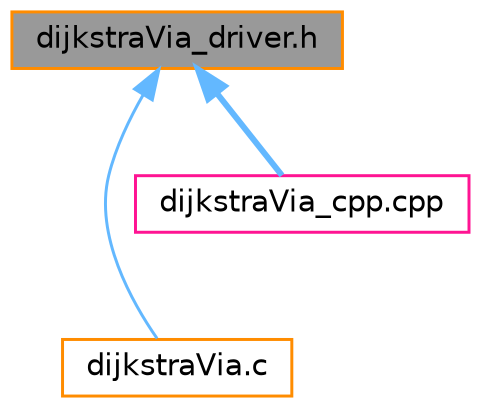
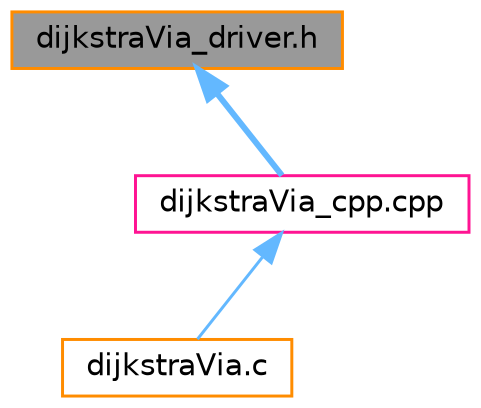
edge "dijkstraVia.c" -> "dijkstraVia_driver.h": now "dijkstraVia.c" -> "dijkstraVia_cpp.cpp"
